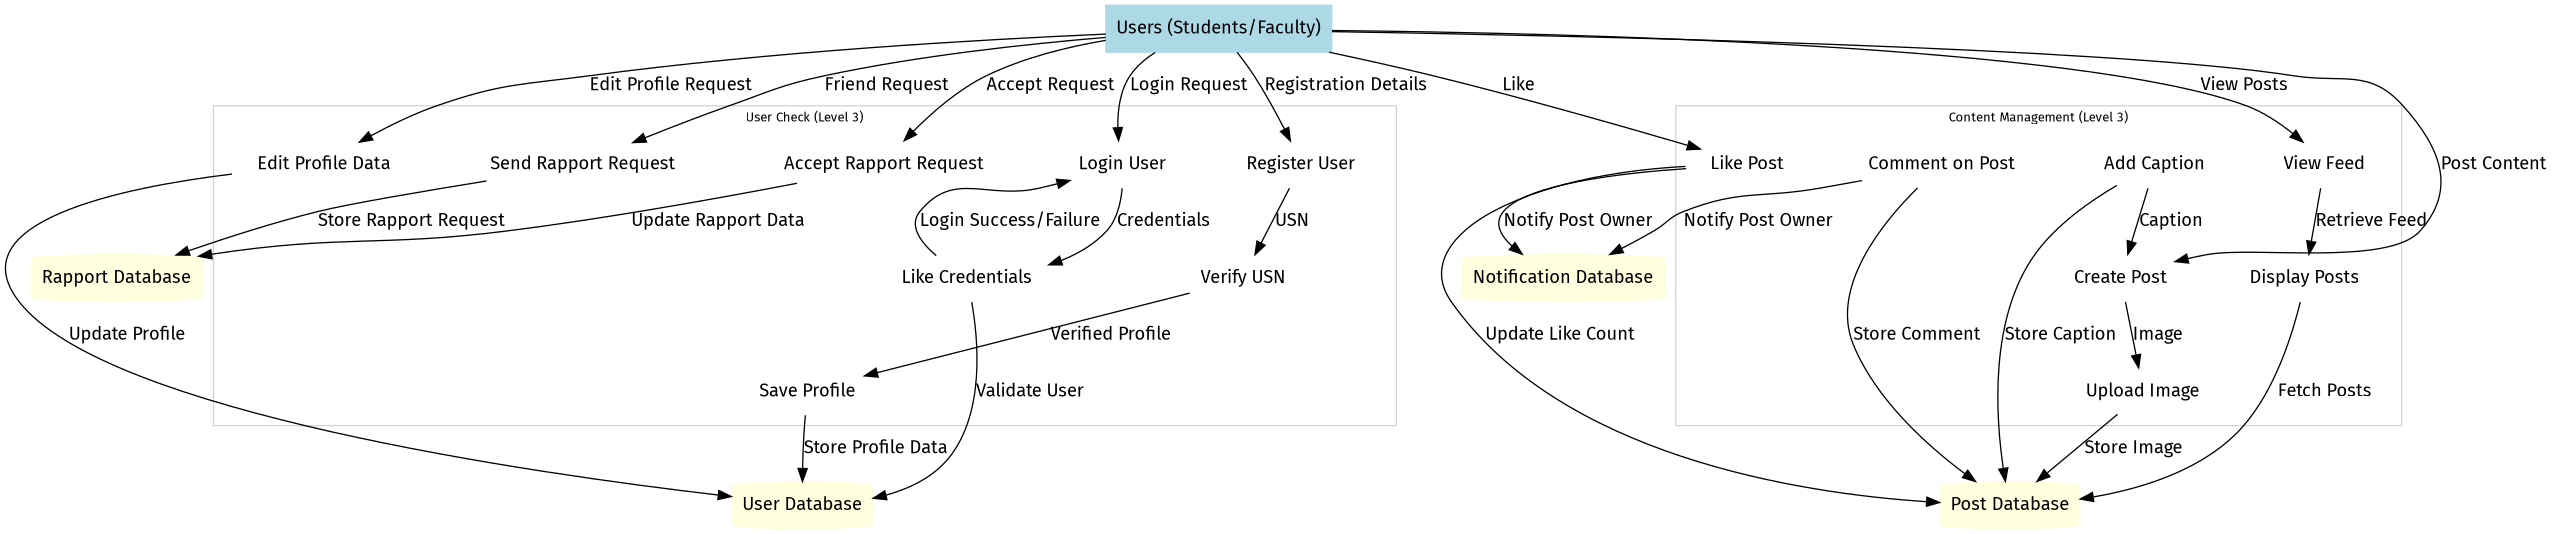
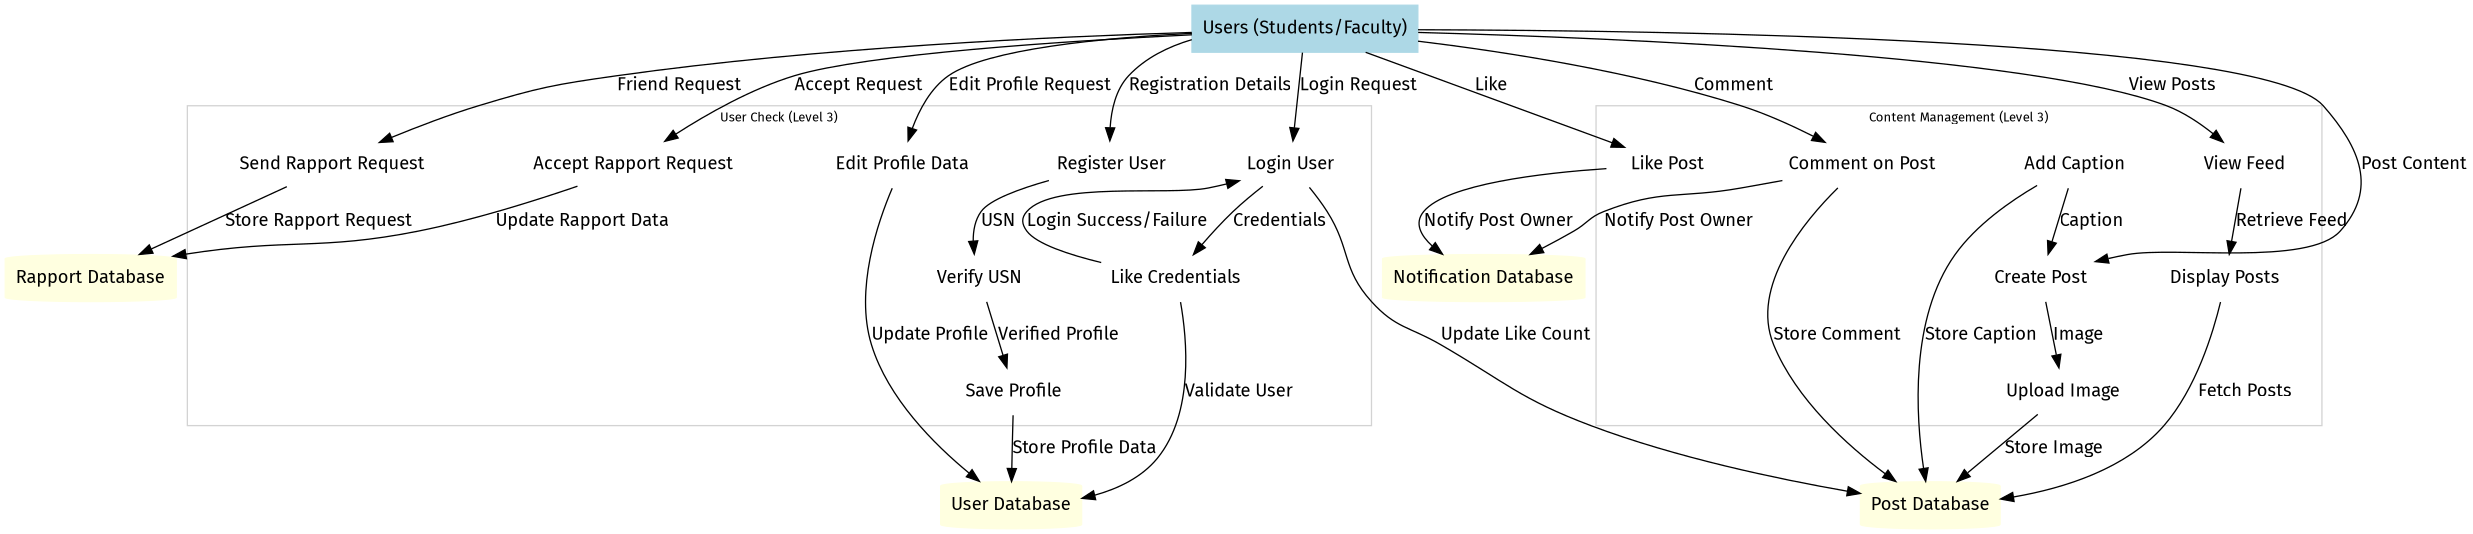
edge "Users (Students/Faculty)" -> "Comment on Post": added, label "Comment"
edge "Like Post" -> "Post Database": now "Login User" -> "Post Database"
